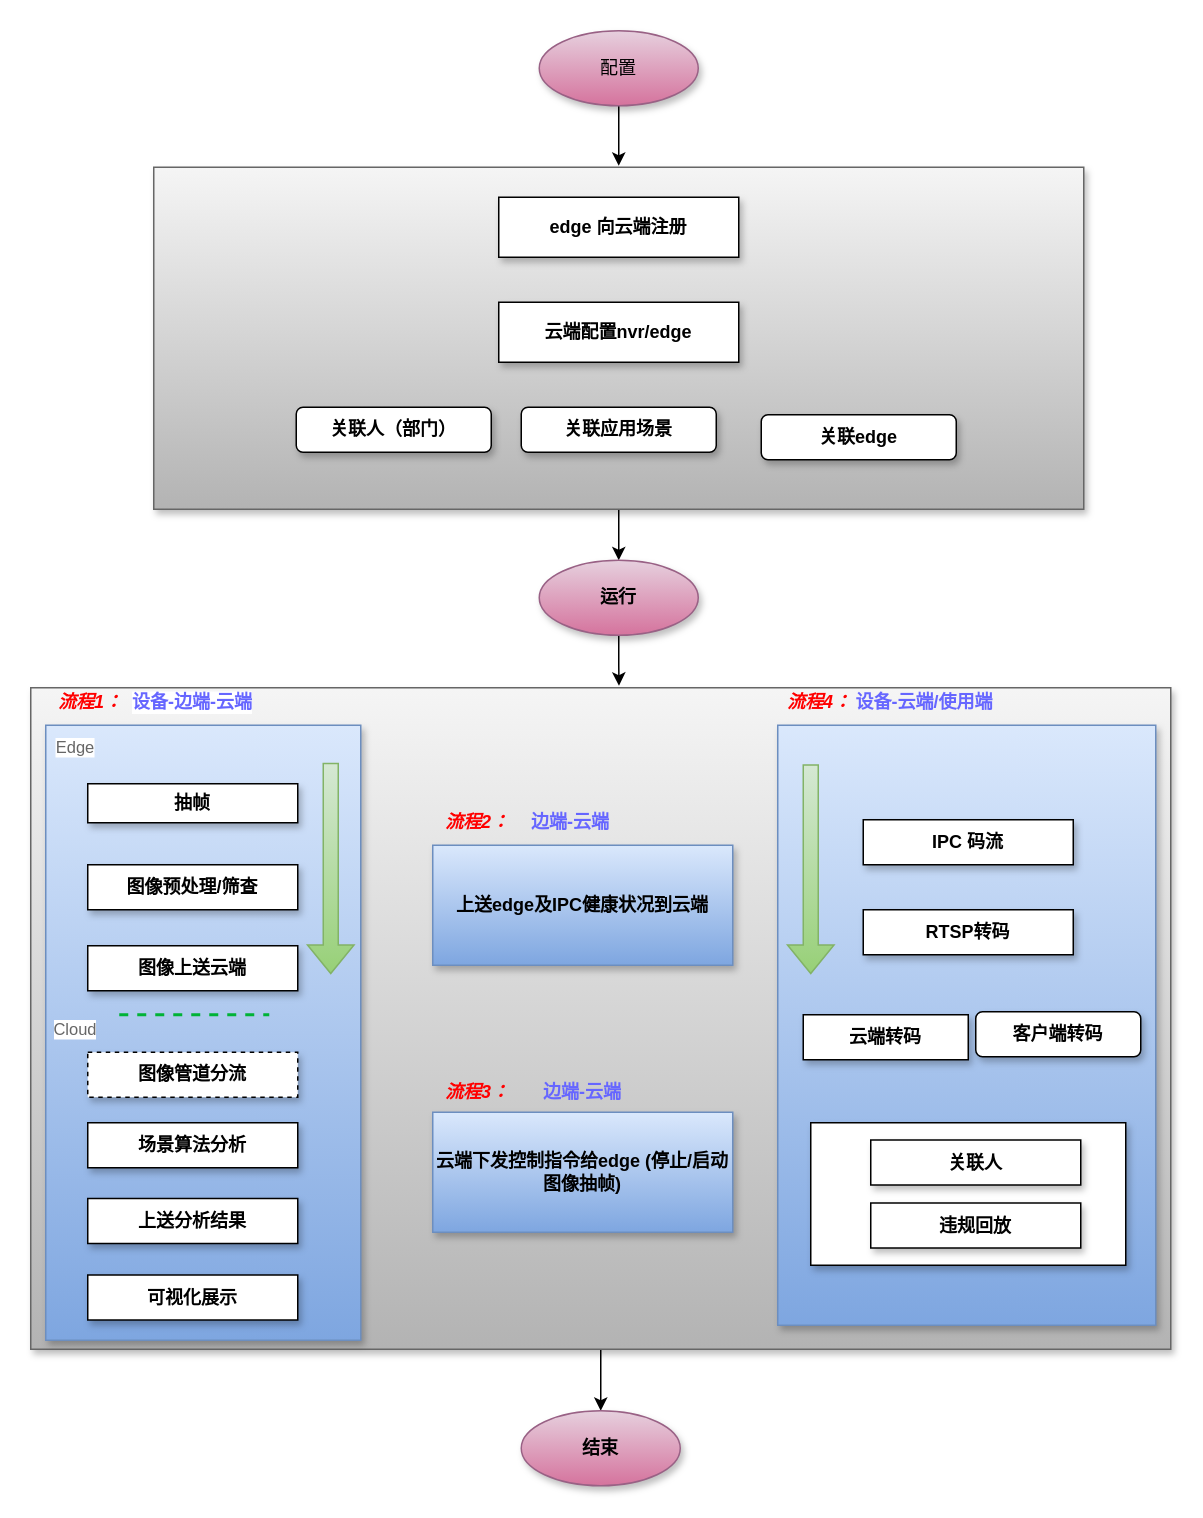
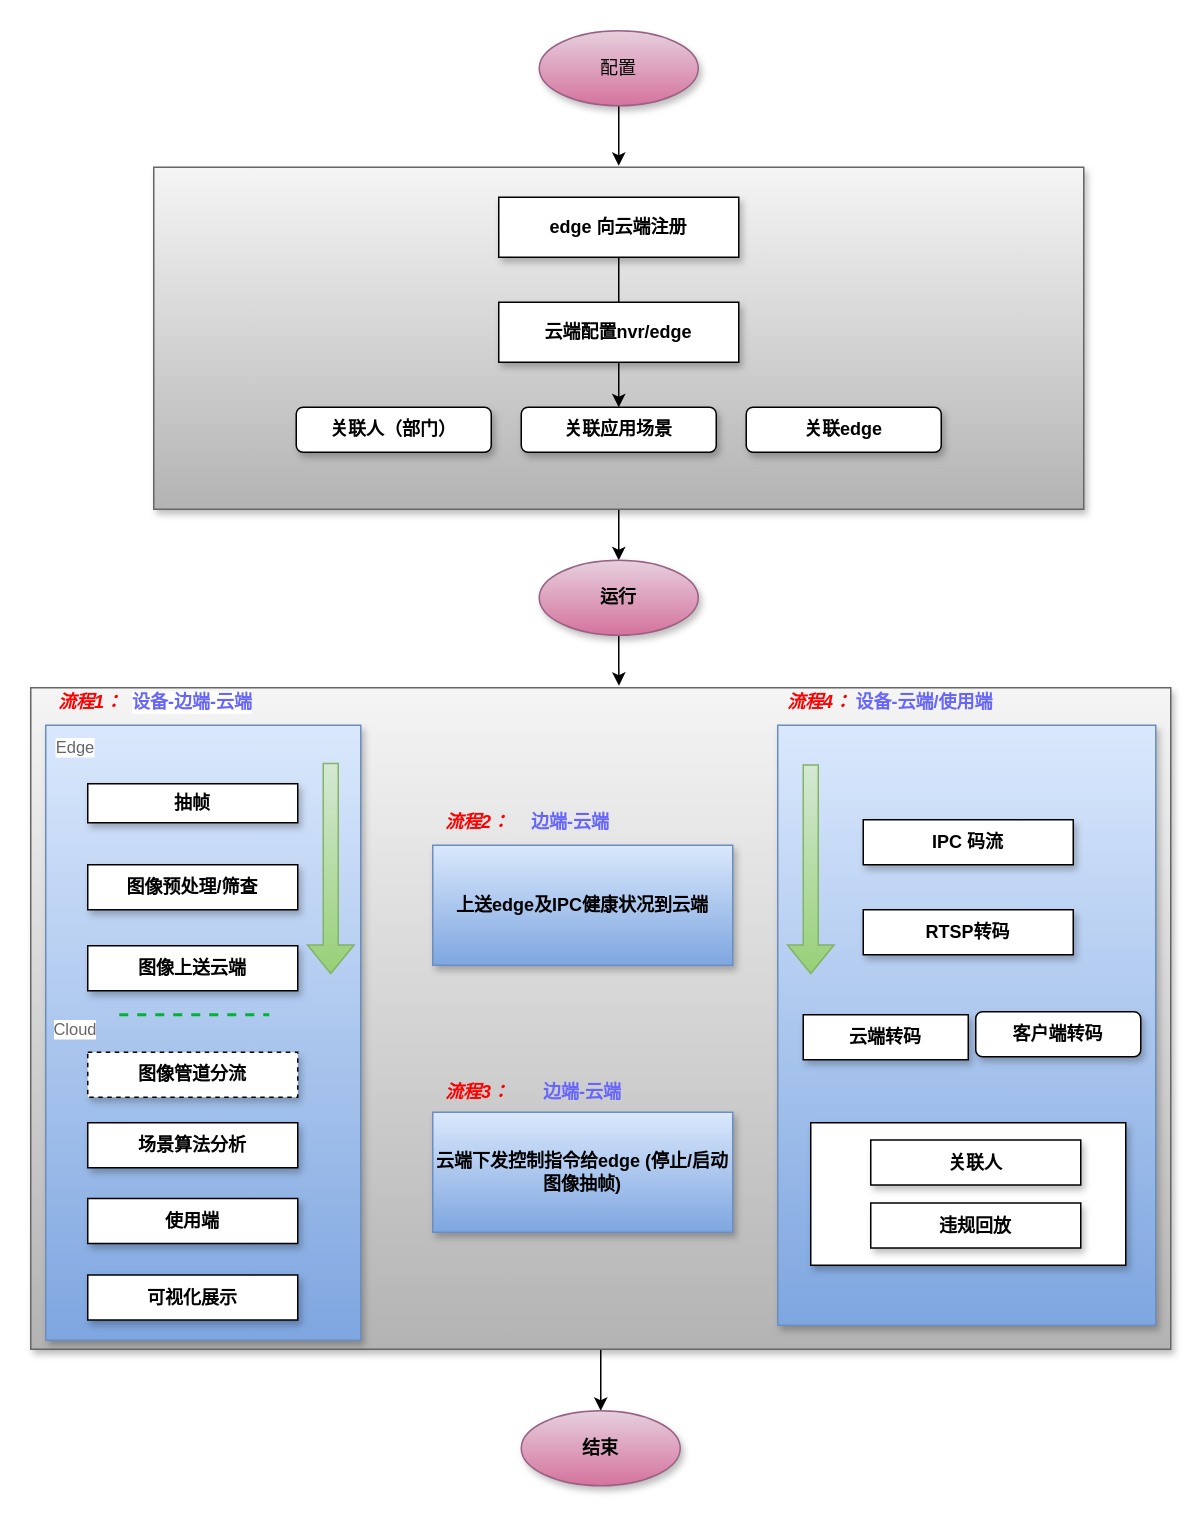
edge "edge 向云端注册" -> "关联应用场景": added
node "关联edge": moved (859, 437) -> (844, 430)
node "上送分析结果": label "上送分析结果" -> "使用端"
